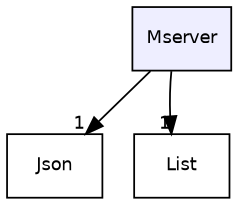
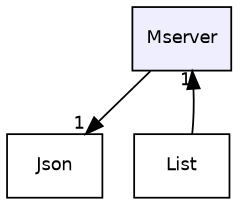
edge "Mserver" -> "List": reversed
